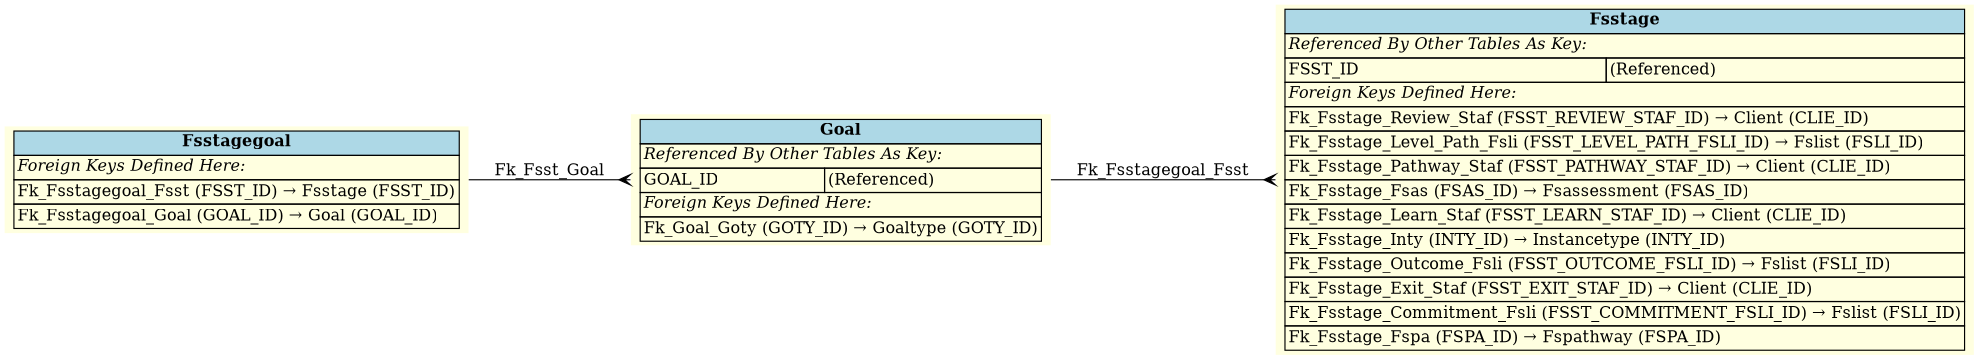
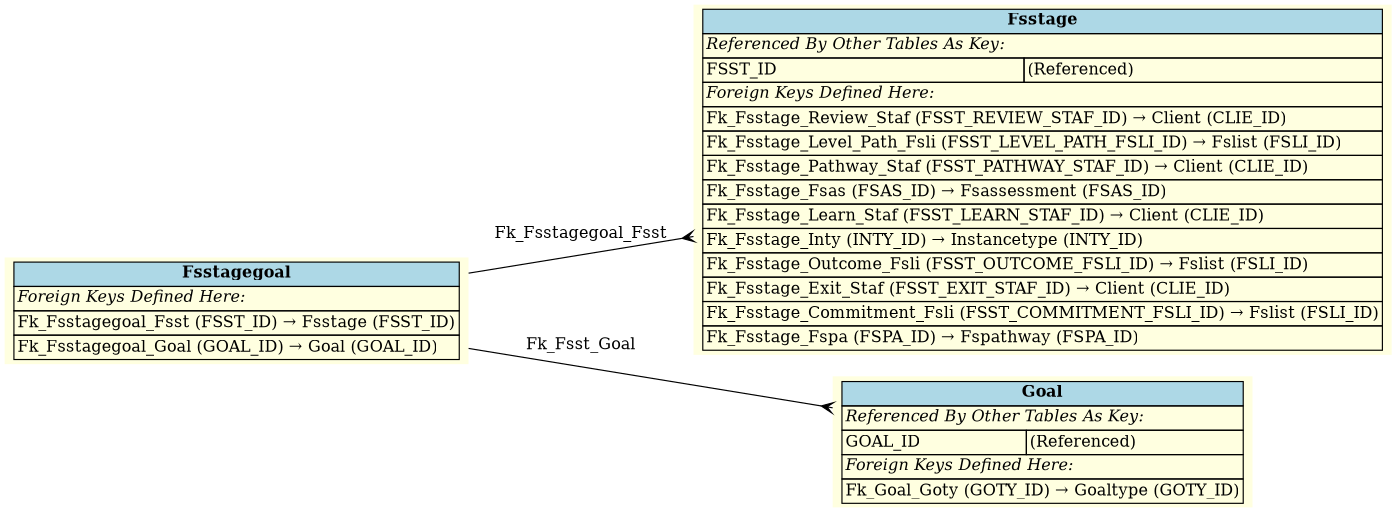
edge "Goal" -- "Fsstage": now "Fsstagegoal" -- "Fsstage"
